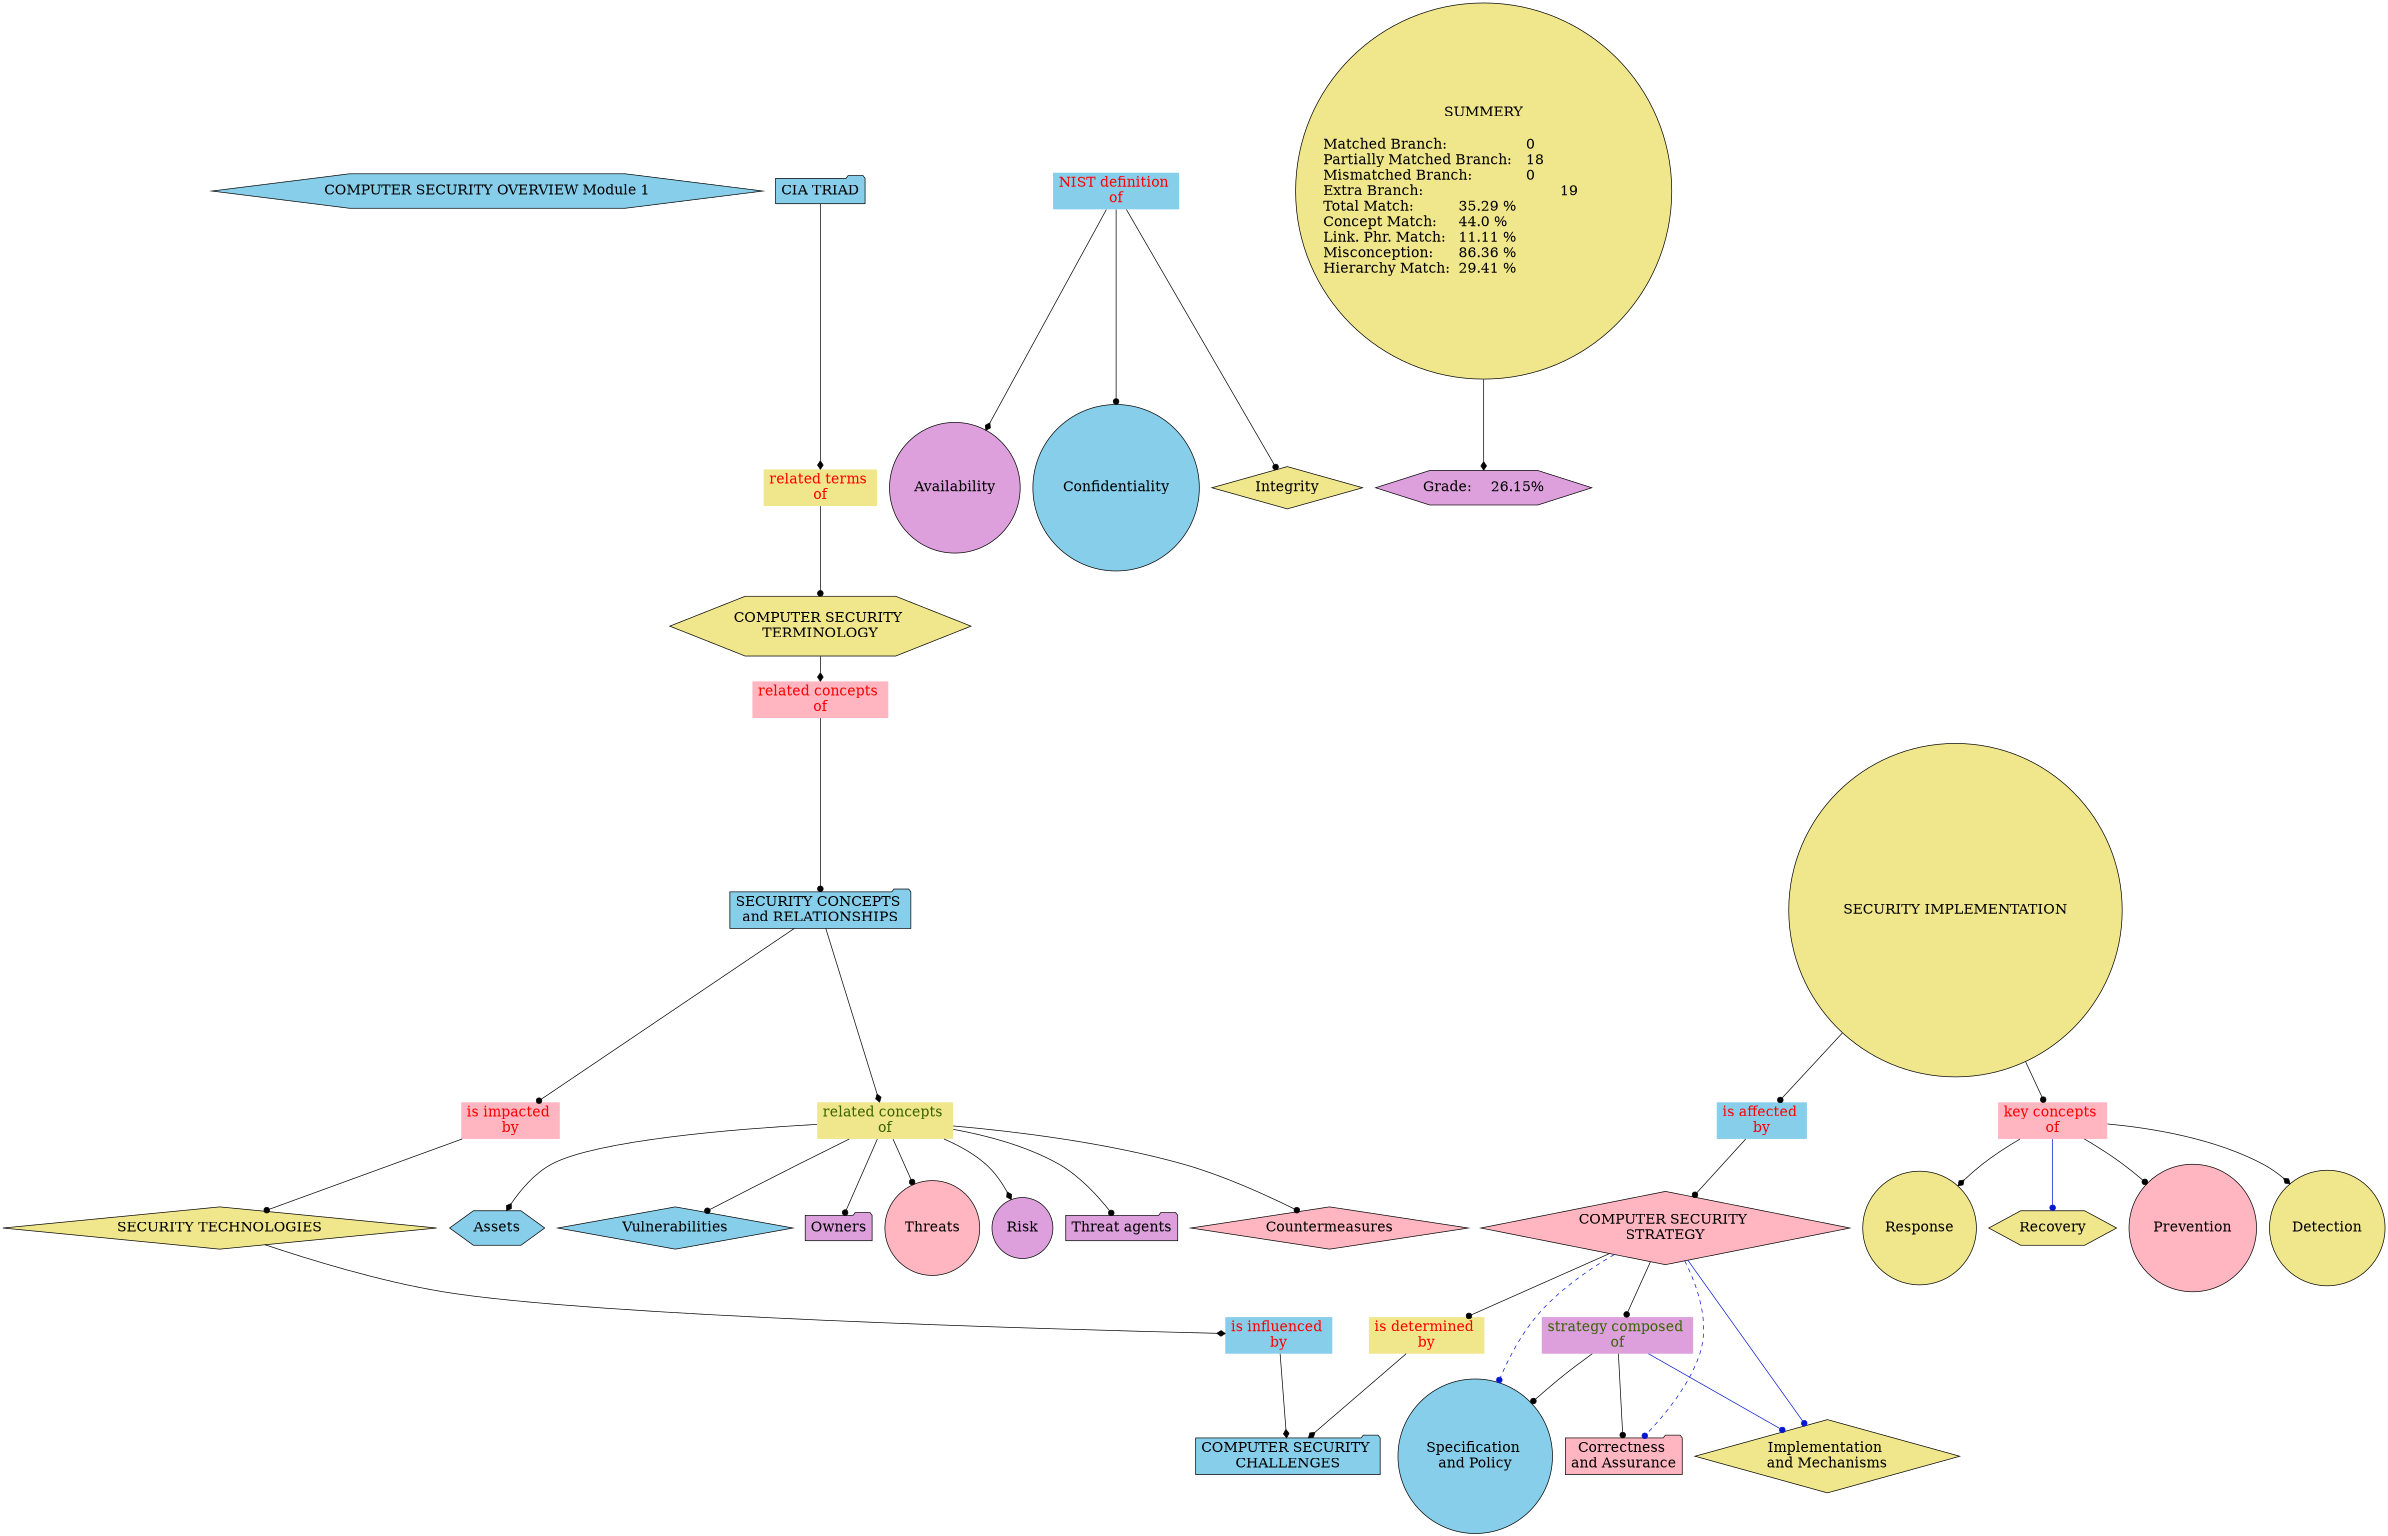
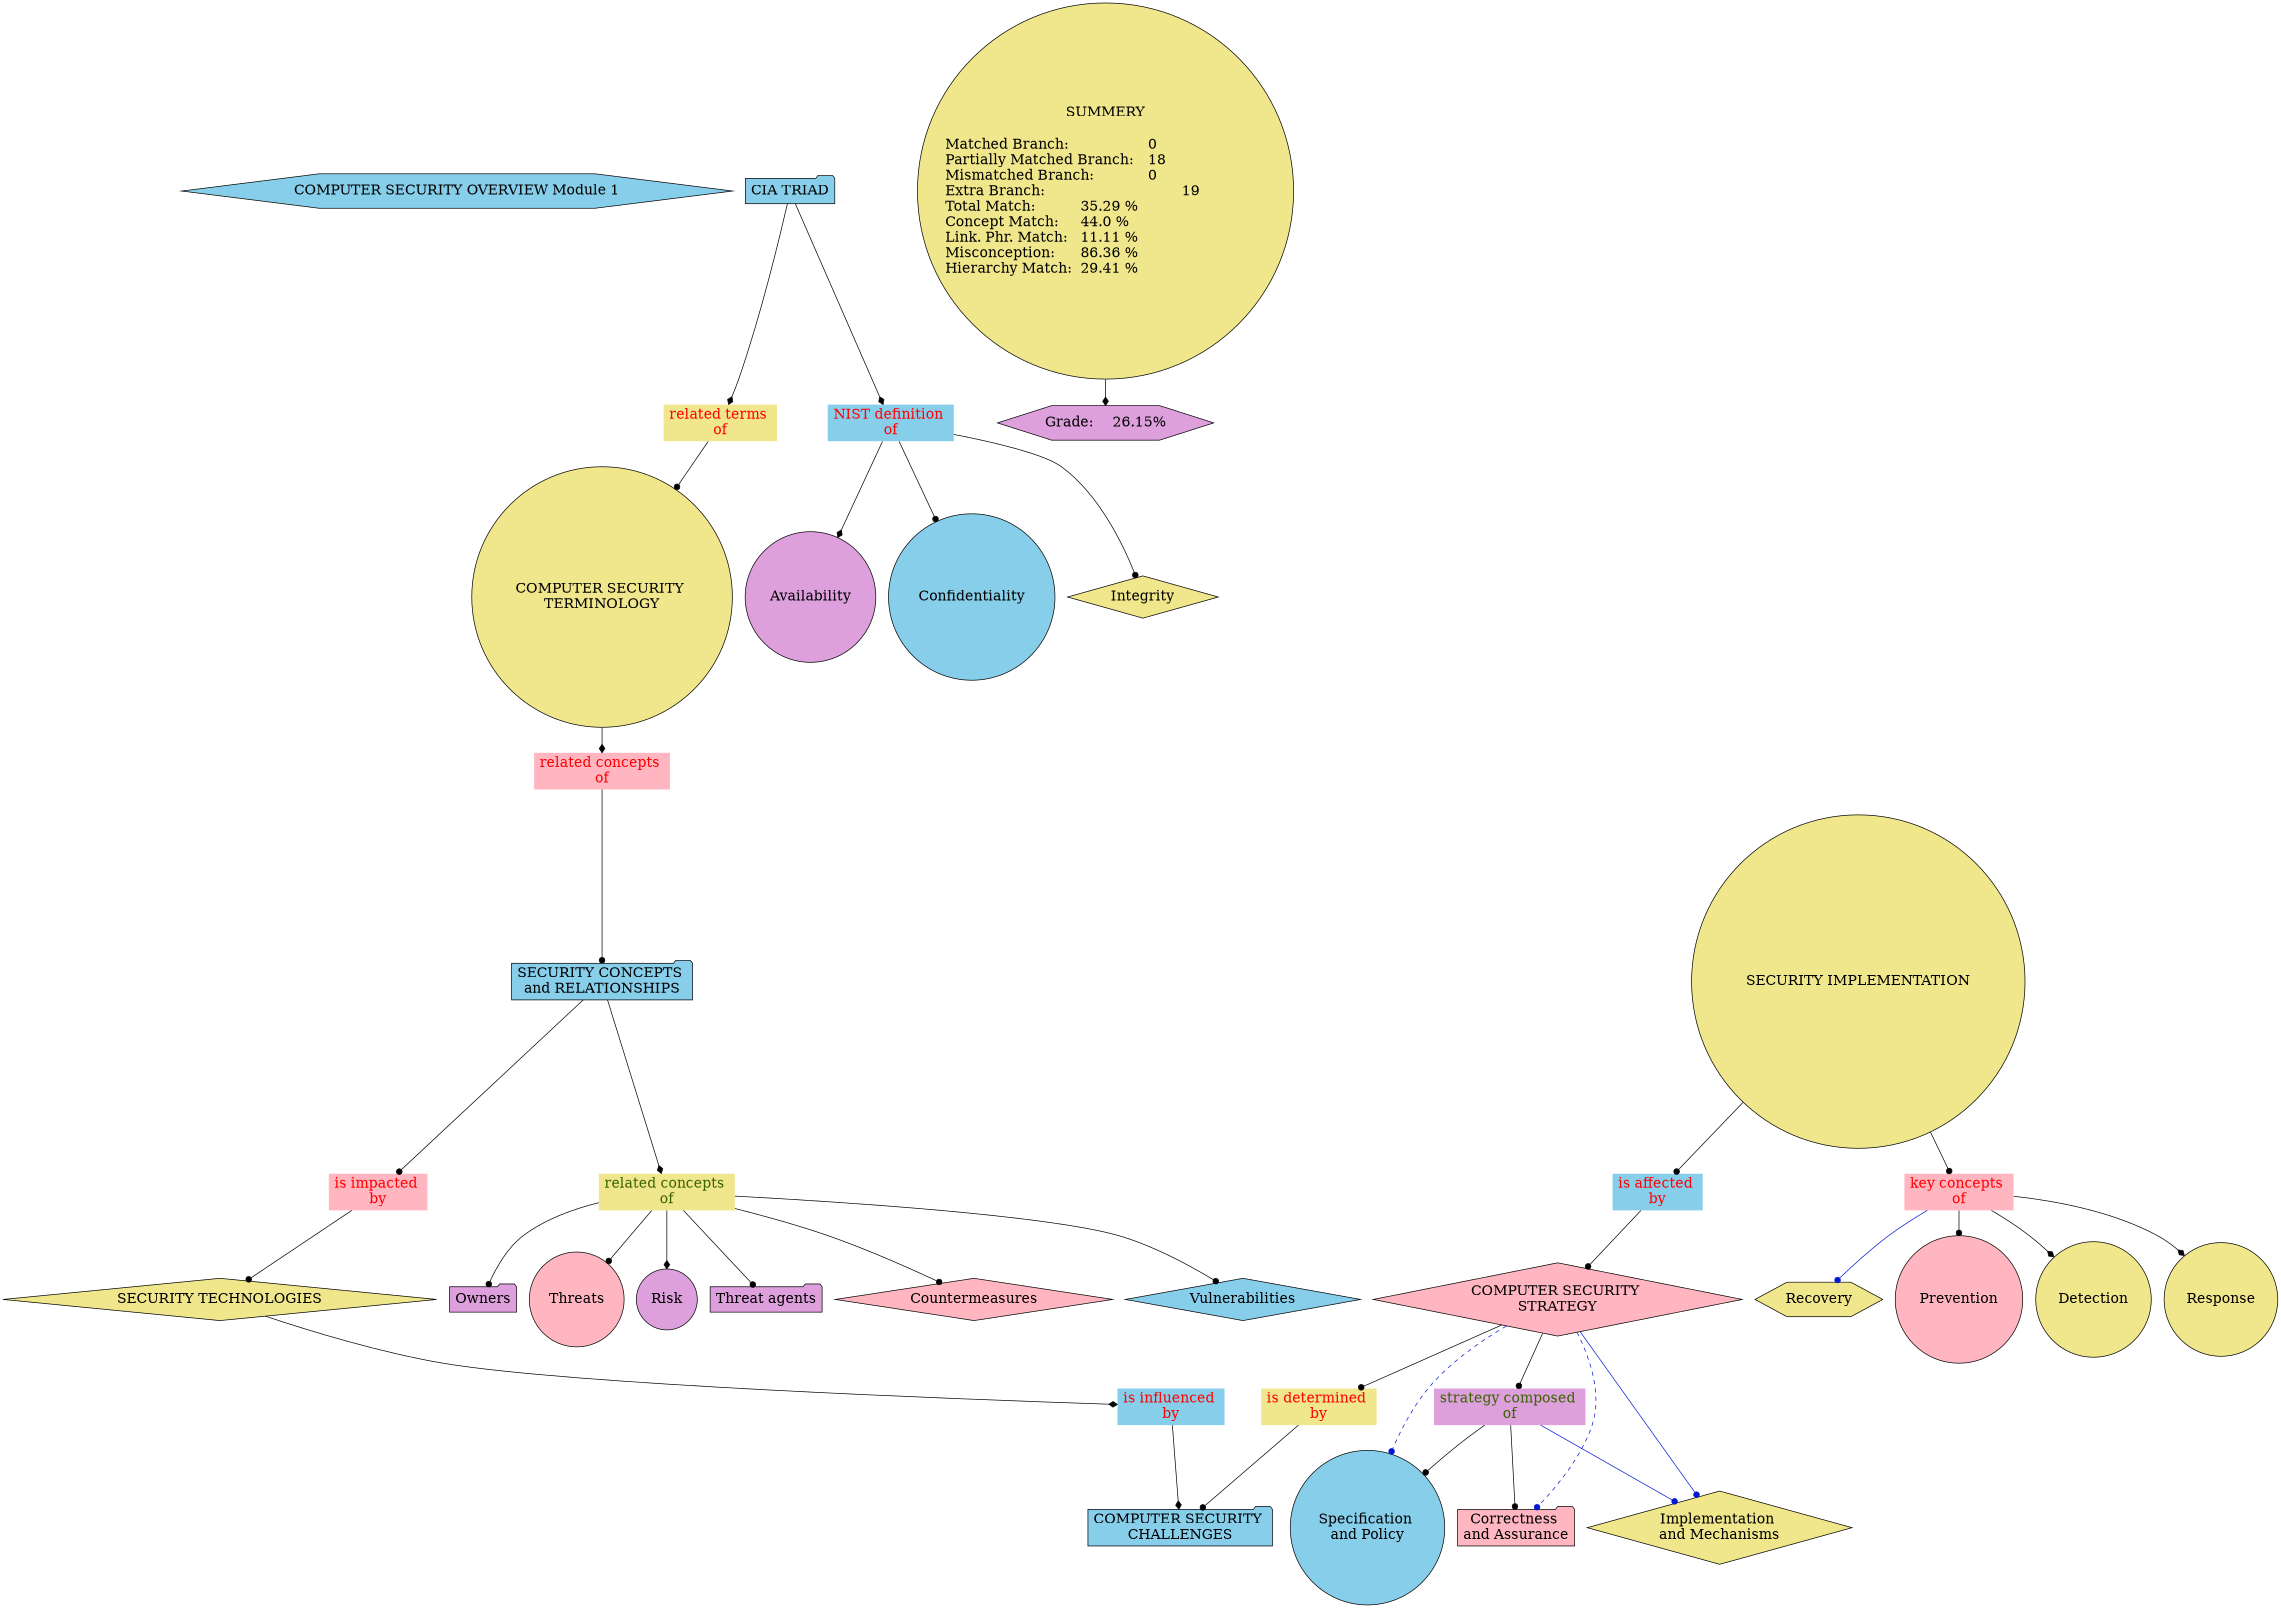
edge "CIA TRIAD" -> "NIST definition of": added
node "COMPUTER SECURITY TERMINOLOGY": shape hexagon -> circle
node "Assets": removed
edge "is determined by" -> "COMPUTER SECURITY CHALLENGES": arrowhead diamond -> dot
